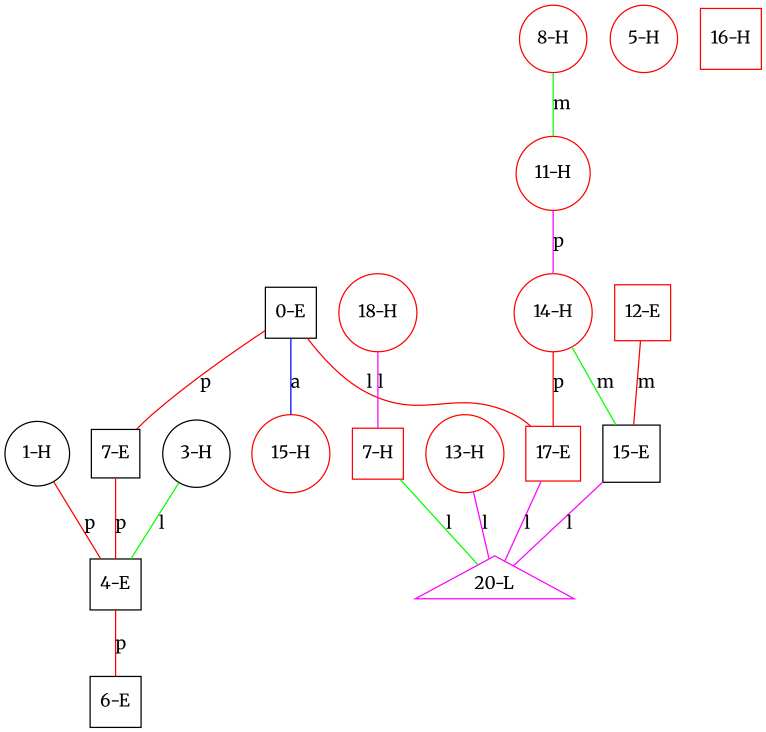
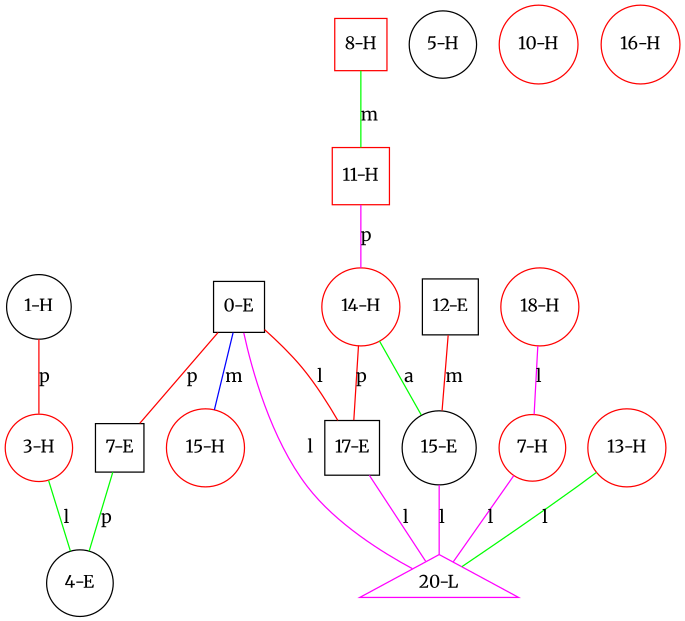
node "8-H": shape circle -> square
node "5-H": color red -> black
node "16-H": shape square -> circle
node "10-H": added
node "11-H": shape circle -> square
node "12-E": color red -> black
edge "0-E" -- "15-H": label "a" -> "m"
edge "14-H" -- "15-E": label "m" -> "a"
node "3-H": color black -> red
node "7-H": shape square -> circle
node "17-E": color red -> black
node "15-E": shape square -> circle
edge "0-E" -- "20-L": added, label "l"
edge "7-E" -- "4-E": color red -> green
edge "1-H" -- "4-E": now "1-H" -- "3-H"
edge "7-H" -- "20-L": color green -> magenta
edge "13-H" -- "20-L": color magenta -> green
node "4-E": shape square -> circle
node "6-E": removed
